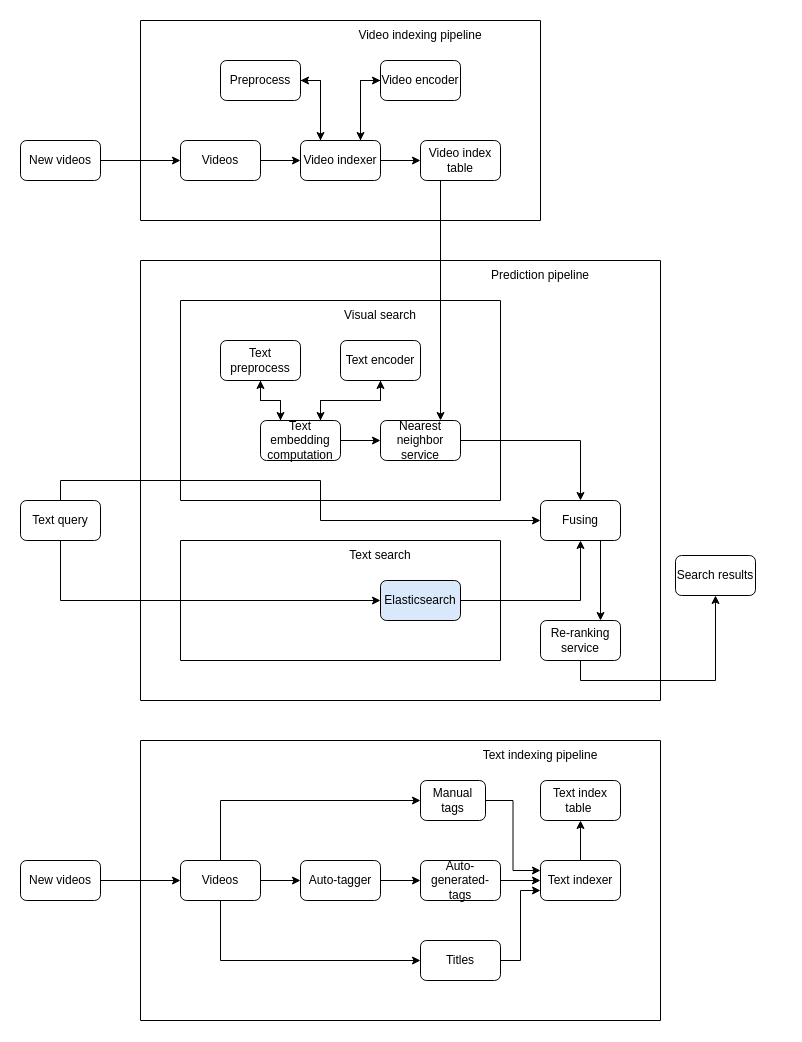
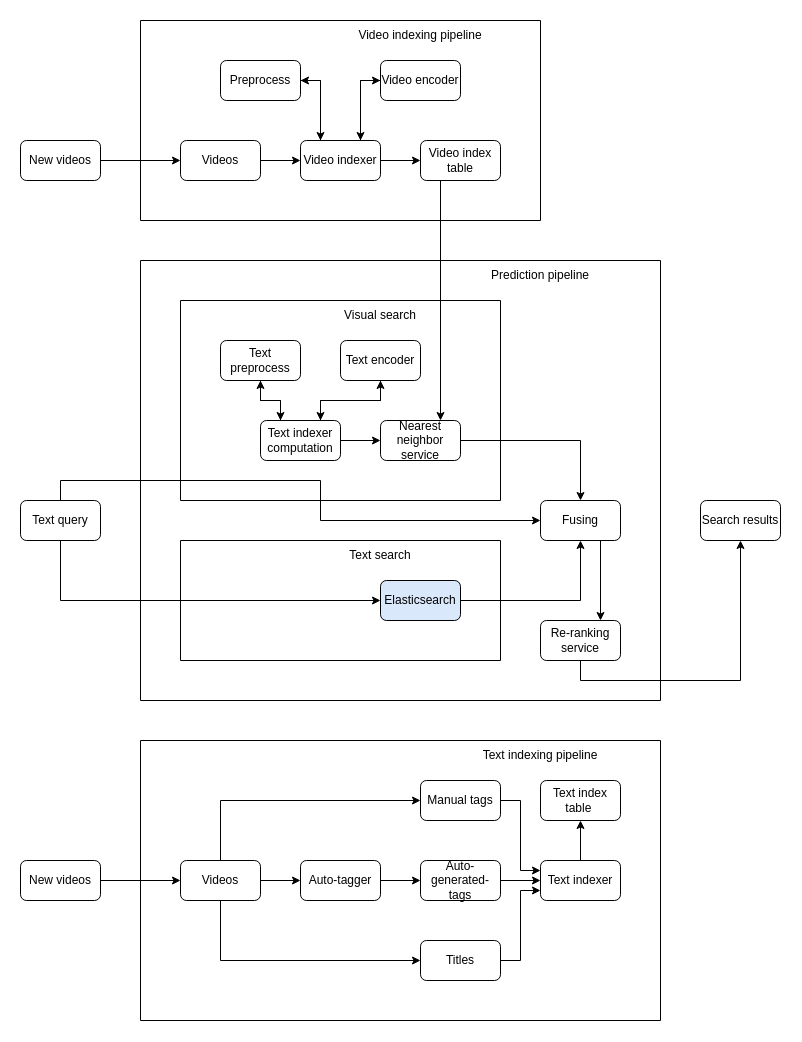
node "Text embedding computation": label "Text embedding computation" -> "Text indexer computation"
node "Search results": moved (716, 576) -> (741, 521)
node "Manual tags": size 65x40 -> 80x40
